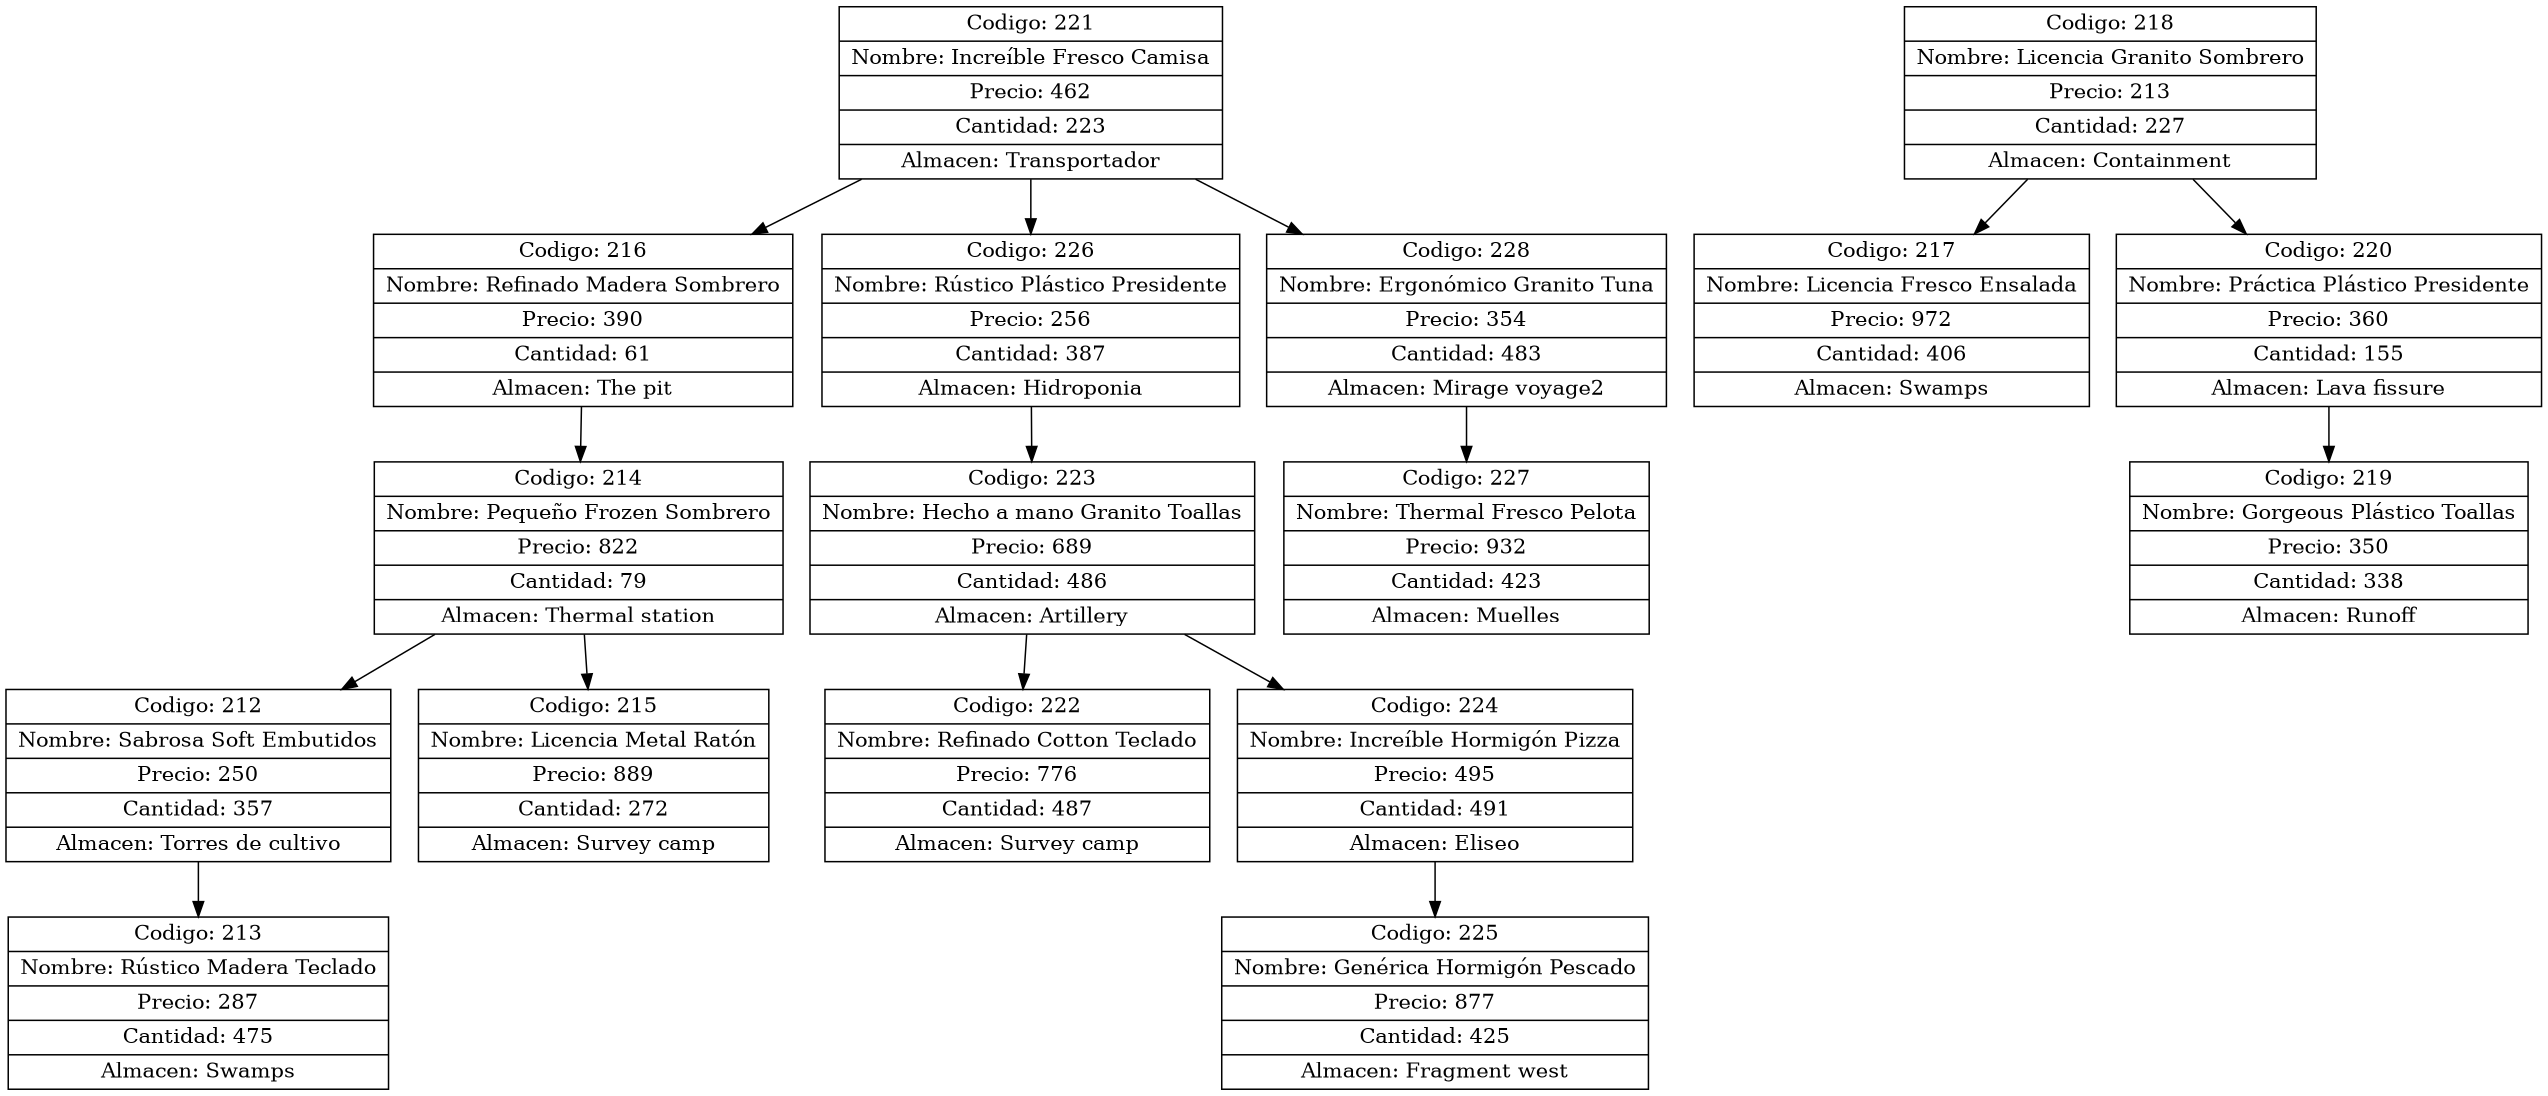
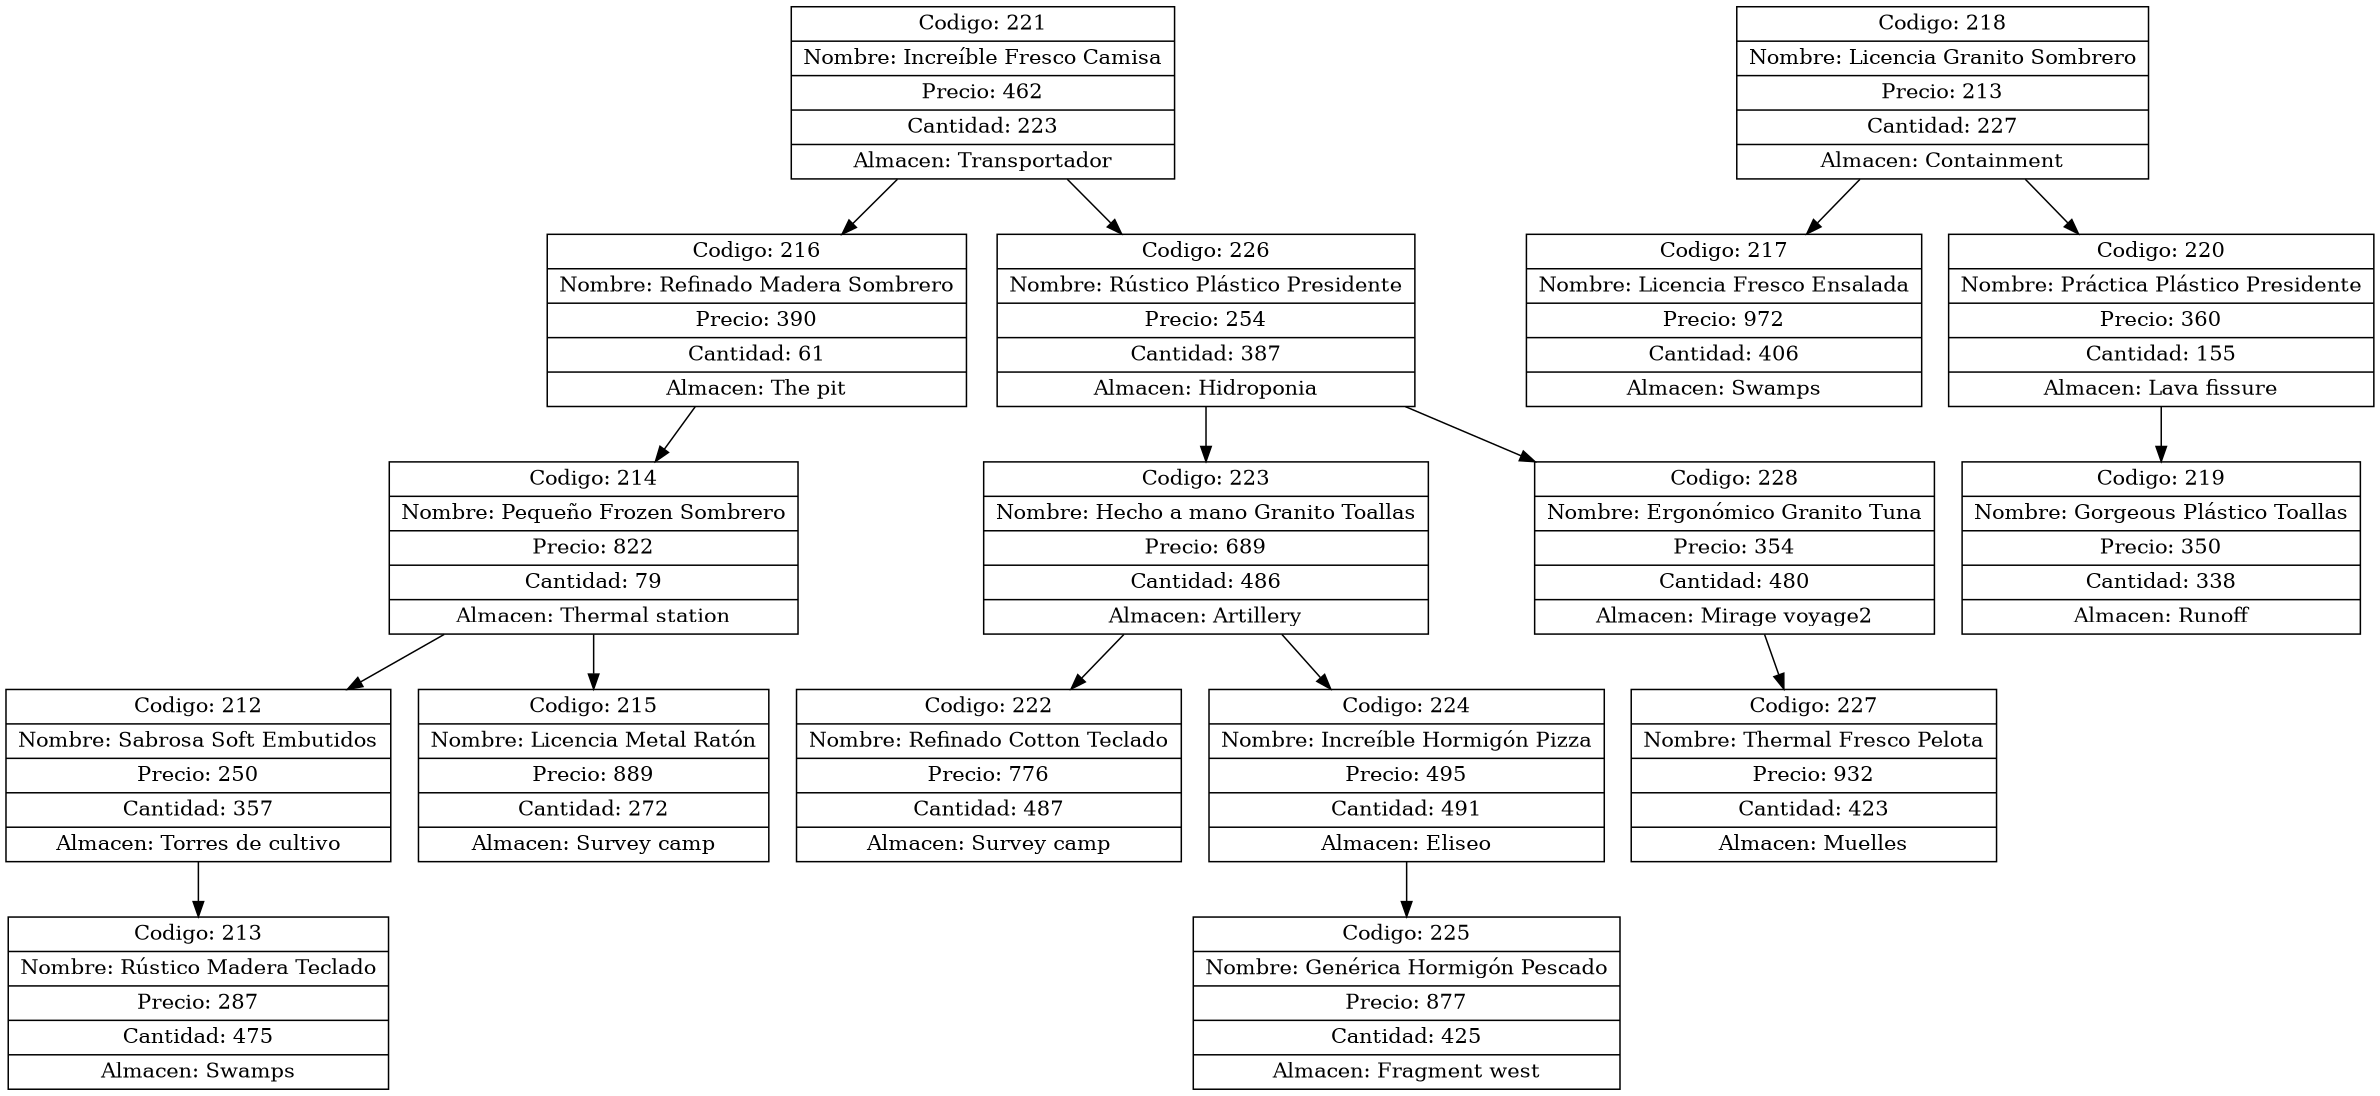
edge "Codigo: 221" -> "Codigo: 228": now "Codigo: 226" -> "Codigo: 228"
node "Codigo: 226": text "Precio: 256" -> "Precio: 254"
node "Codigo: 228": text "Cantidad: 483" -> "Cantidad: 480"
